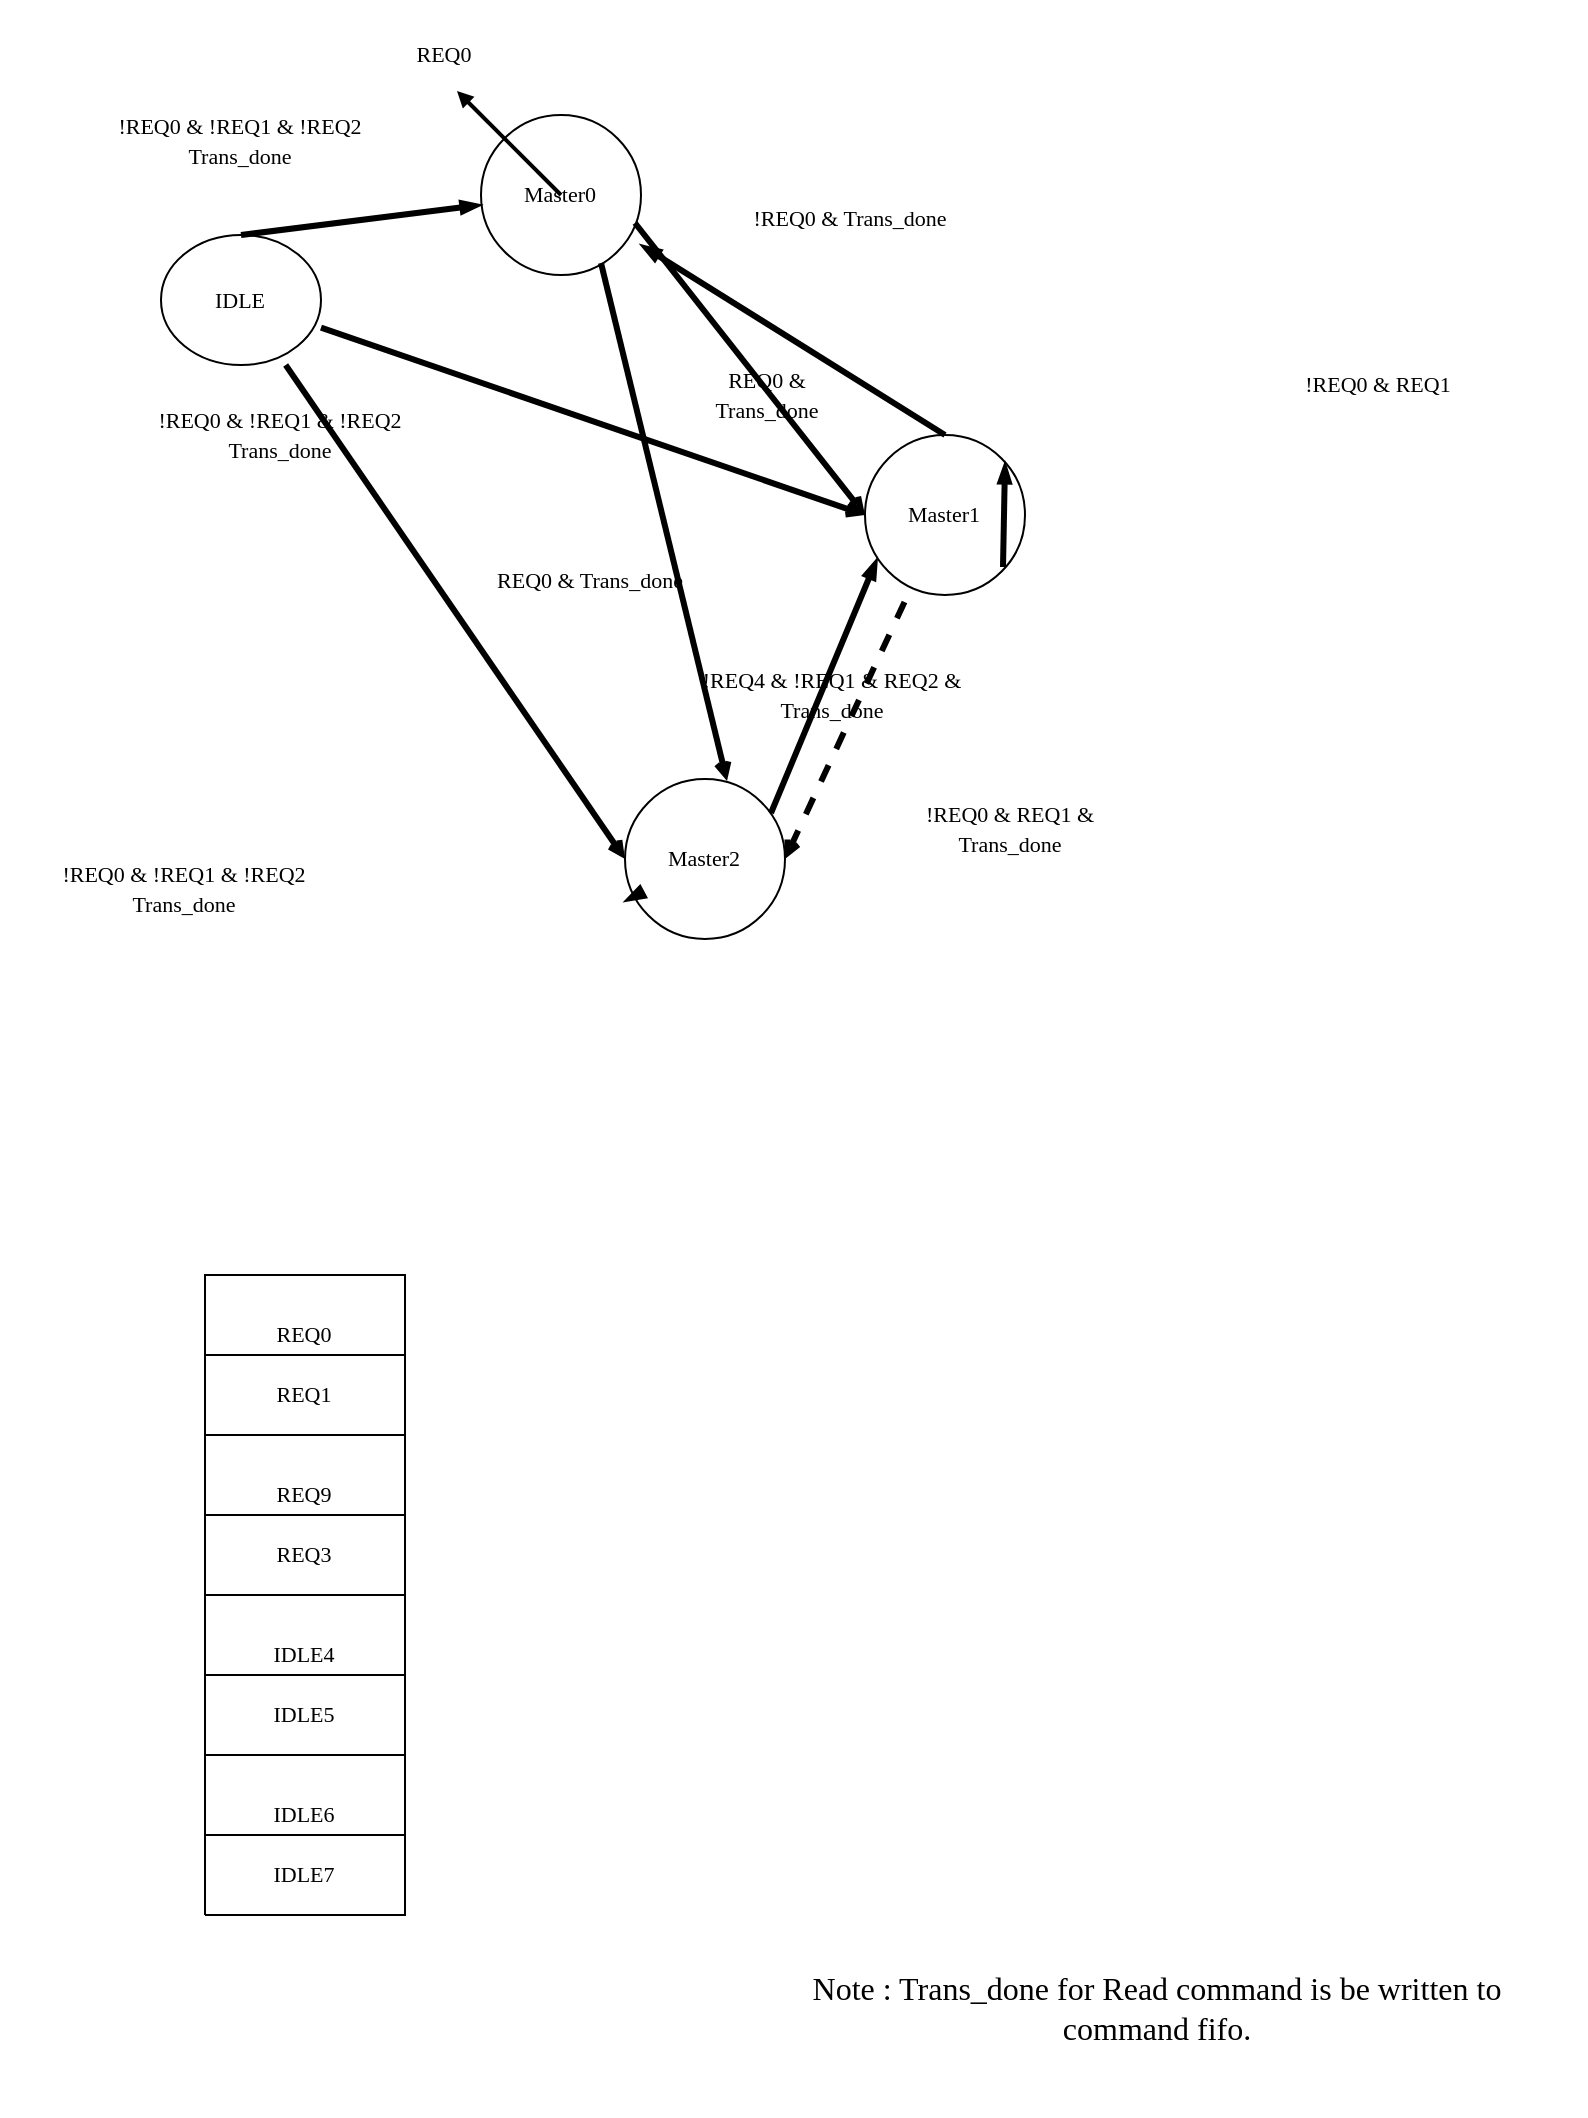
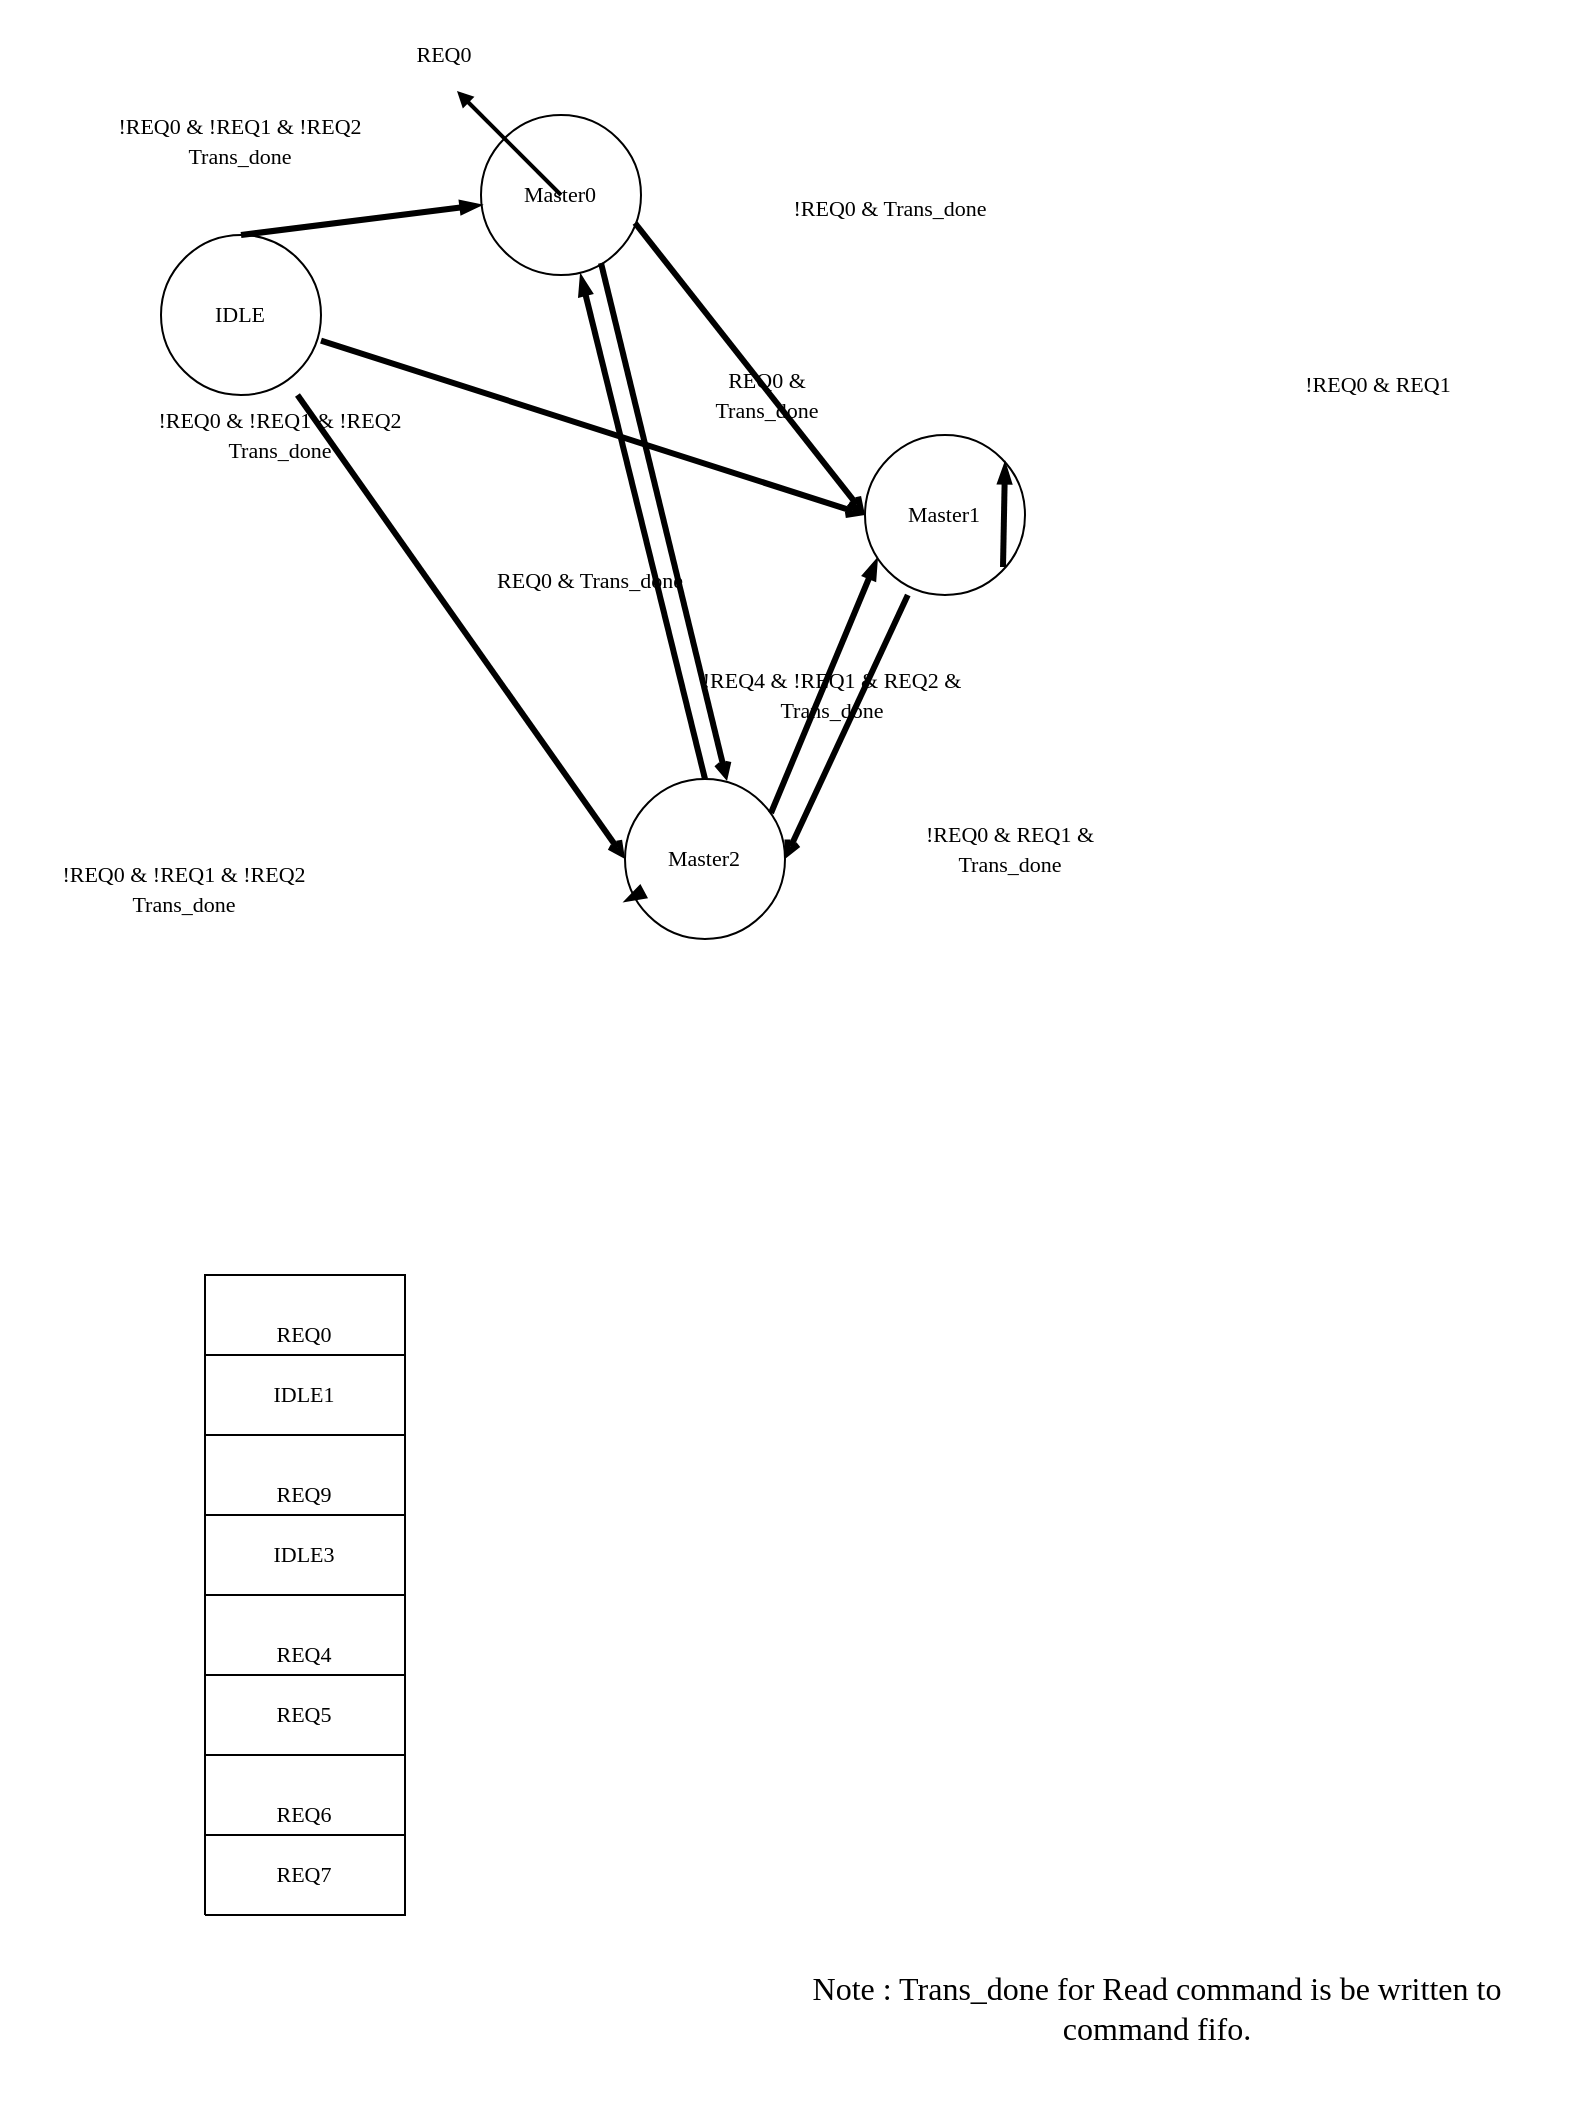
node "!REQ0 & Trans_done": moved (851, 219) -> (891, 209)
node "IDLE": size 160x130 -> 160x160
edge "Master1" -> "Master0": removed
edge "Master2" -> "Master0": added
edge "Master1" -> "Master2": style dashed -> solid
node "!REQ0 & REQ1 & Trans_done": moved (1011, 829) -> (1011, 849)
node "REQ1": label "REQ1" -> "IDLE1"
node "REQ3": label "REQ3" -> "IDLE3"
node "IDLE4": label "IDLE4" -> "REQ4"
node "IDLE5": label "IDLE5" -> "REQ5"
node "IDLE6": label "IDLE6" -> "REQ6"
node "IDLE7": label "IDLE7" -> "REQ7"
